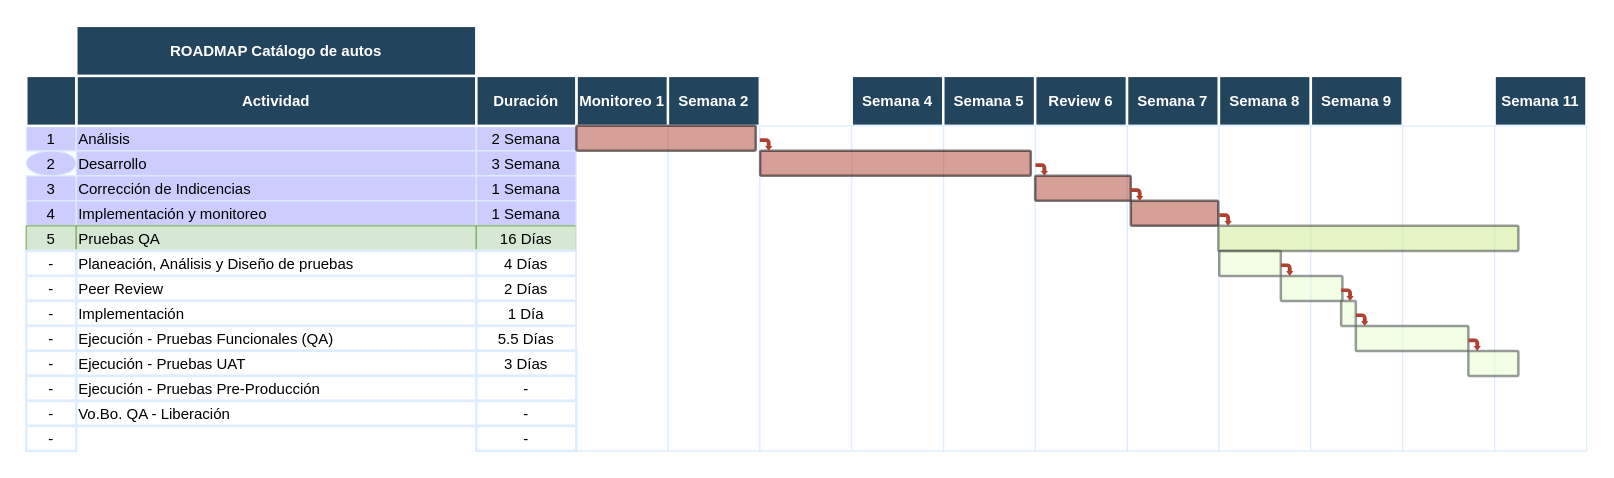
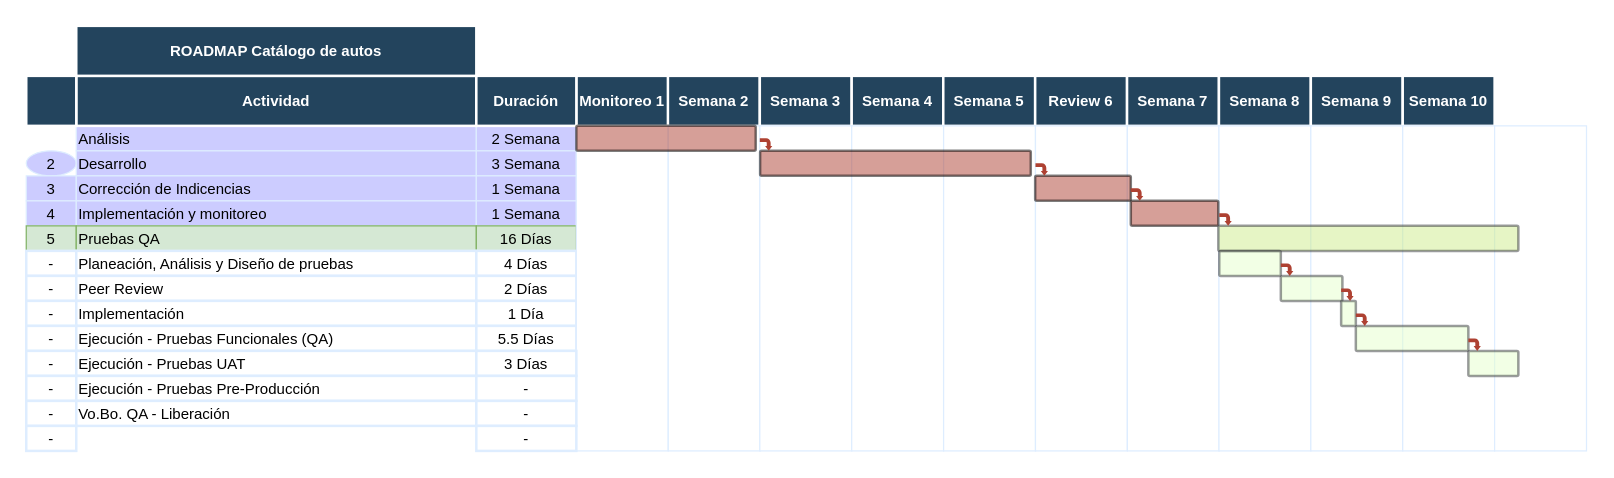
node "Semana 3": added
node "Semana 10": added
node "Semana 11": removed
node "1": removed
